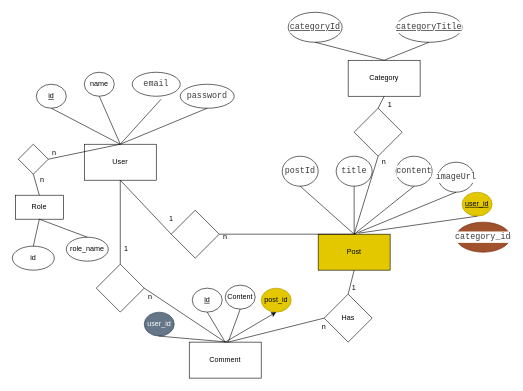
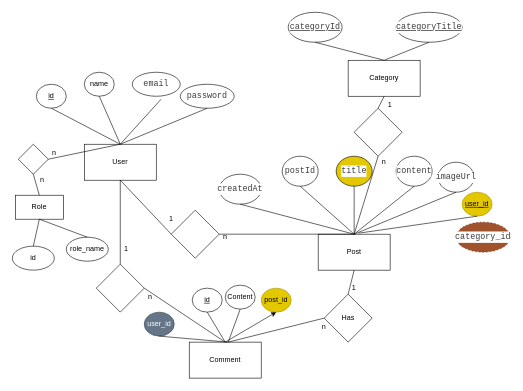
node "title": fillcolor #ffffff -> #e3c800
node "createdAt": added
edge "createdAt" -- "Post": added
node "category_id": style solid -> dashed
node "Post": fillcolor #e3c800 -> #ffffff
